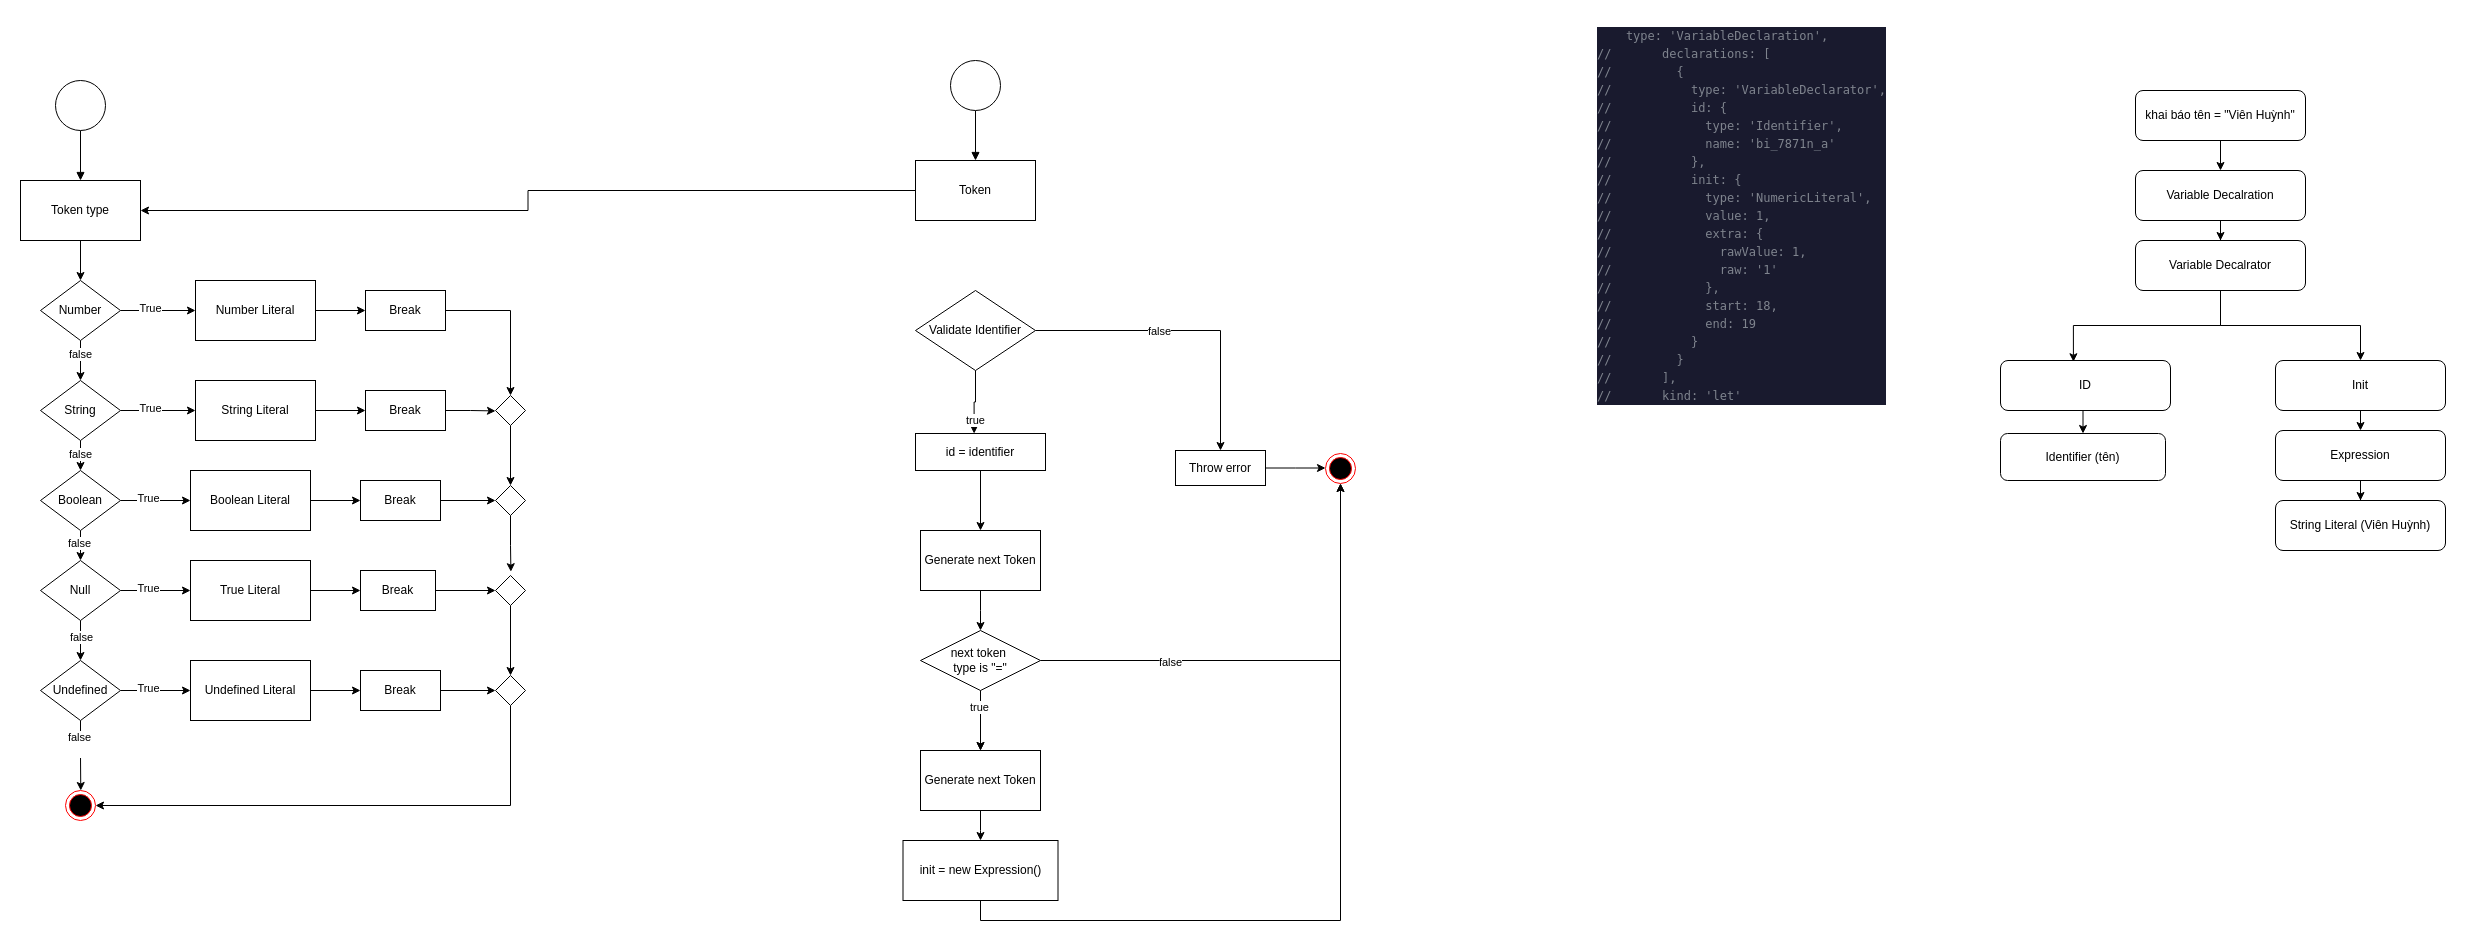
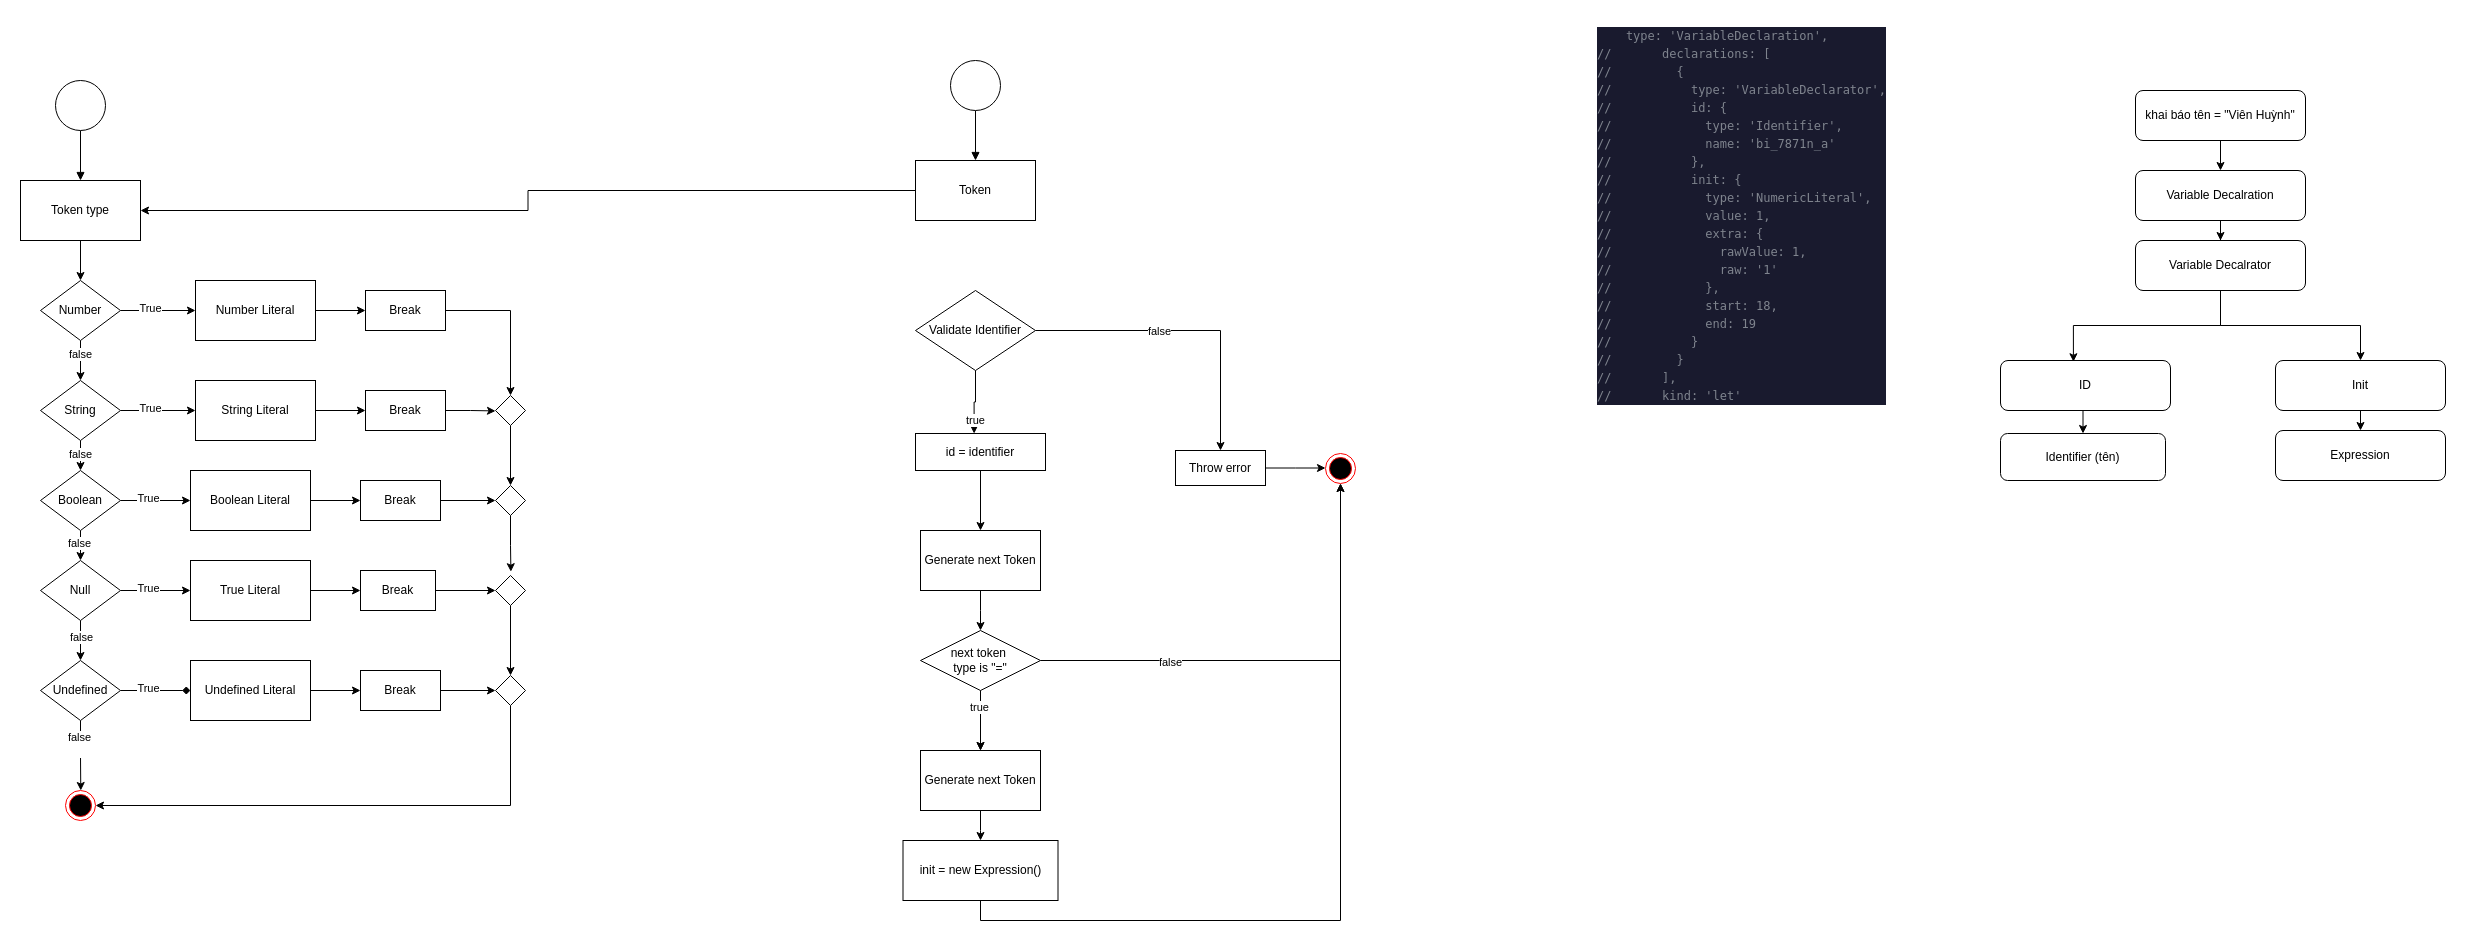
edge "Expression" -> "String Literal (Viên Huỳnh)": removed
node "String Literal (Viên Huỳnh)": removed
edge "Undefined" -> "Undefined Literal": arrowhead classic -> diamond
